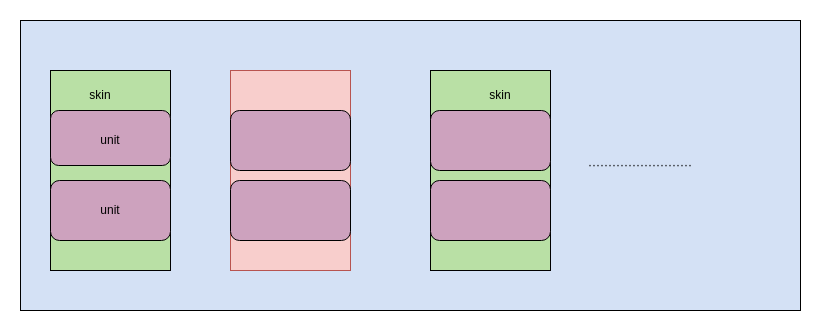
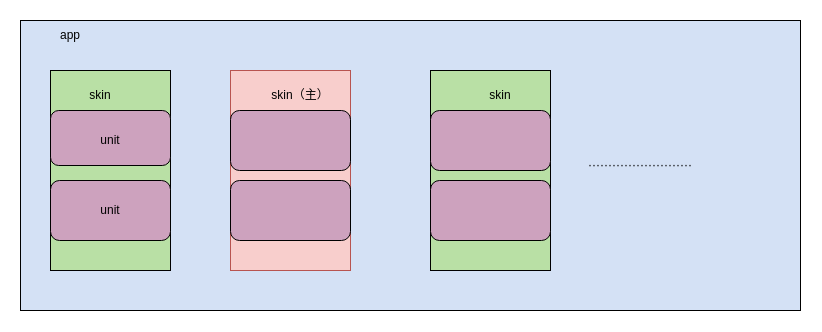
node "app": added
node "skin（主）": added
